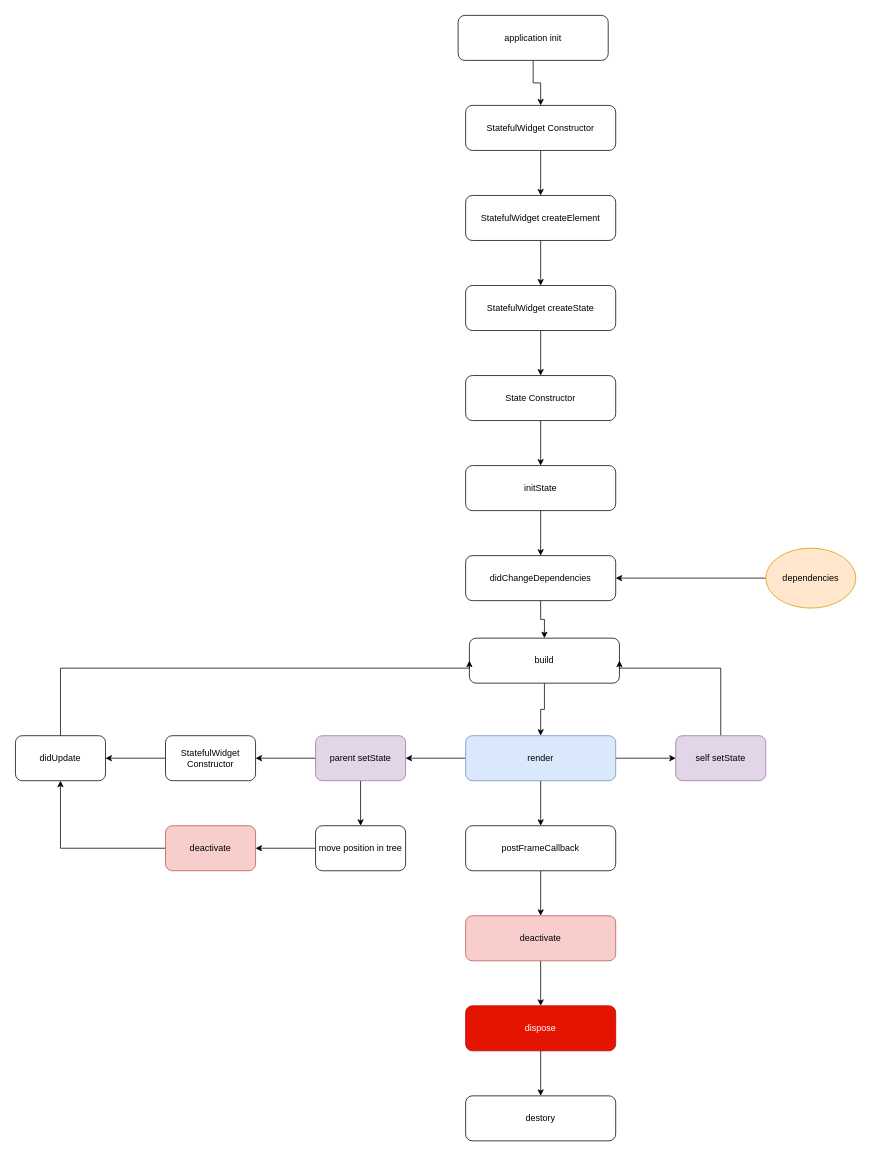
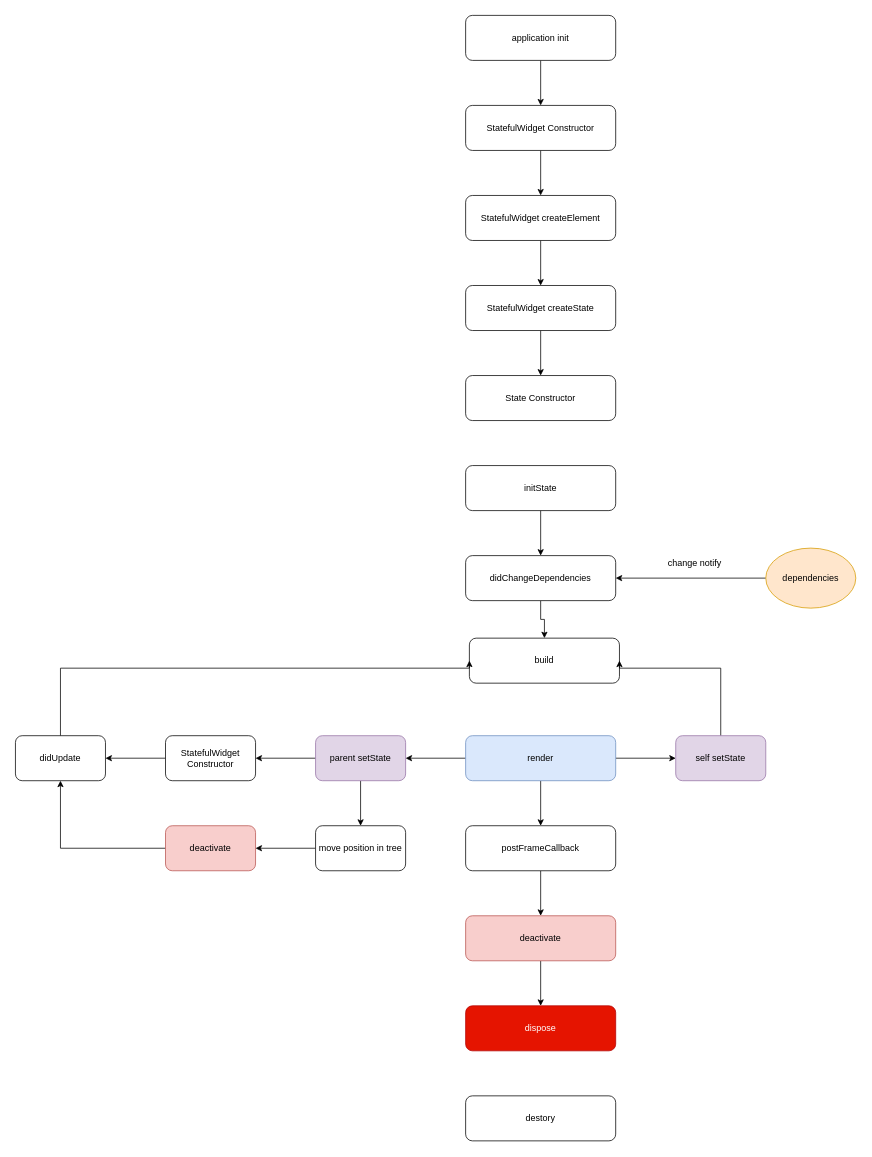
node "application init": moved (533, 38) -> (540, 38)
edge "State Constructor" -> "initState": removed
node "change notify": added
edge "build" -> "render": removed
edge "dispose" -> "destory": removed
